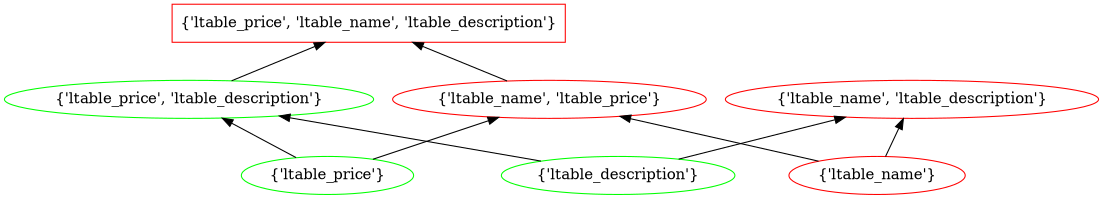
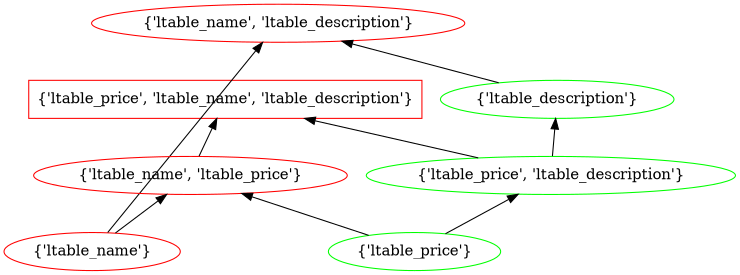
edge "{'ltable_description'}" -> "{'ltable_price', 'ltable_description'}": reversed
